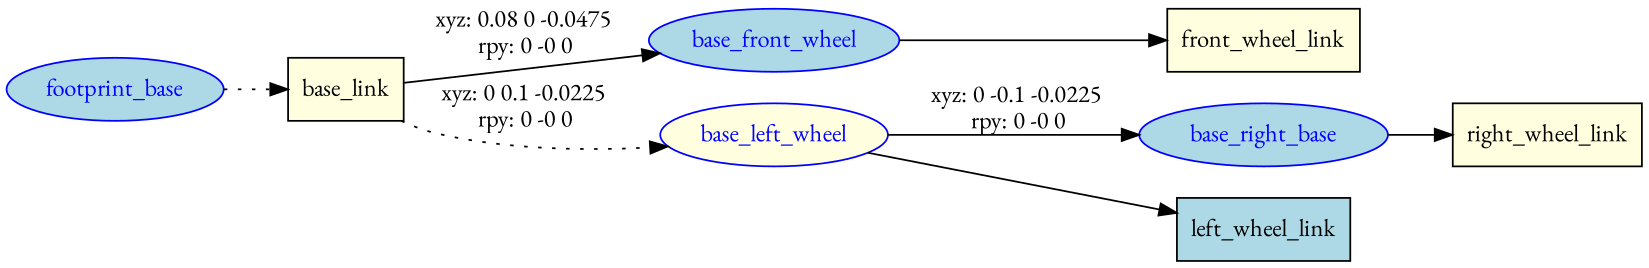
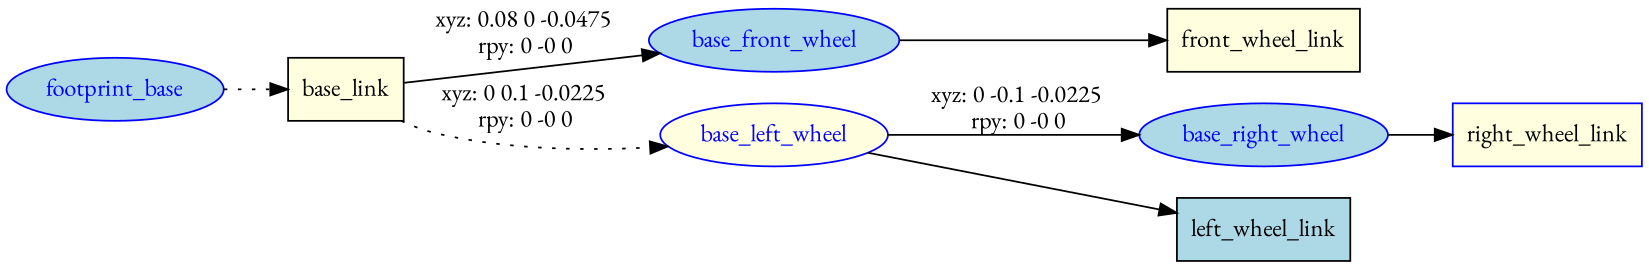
node "base_right_base": label "base_right_base" -> "base_right_wheel"
node "right_wheel_link": color black -> blue
